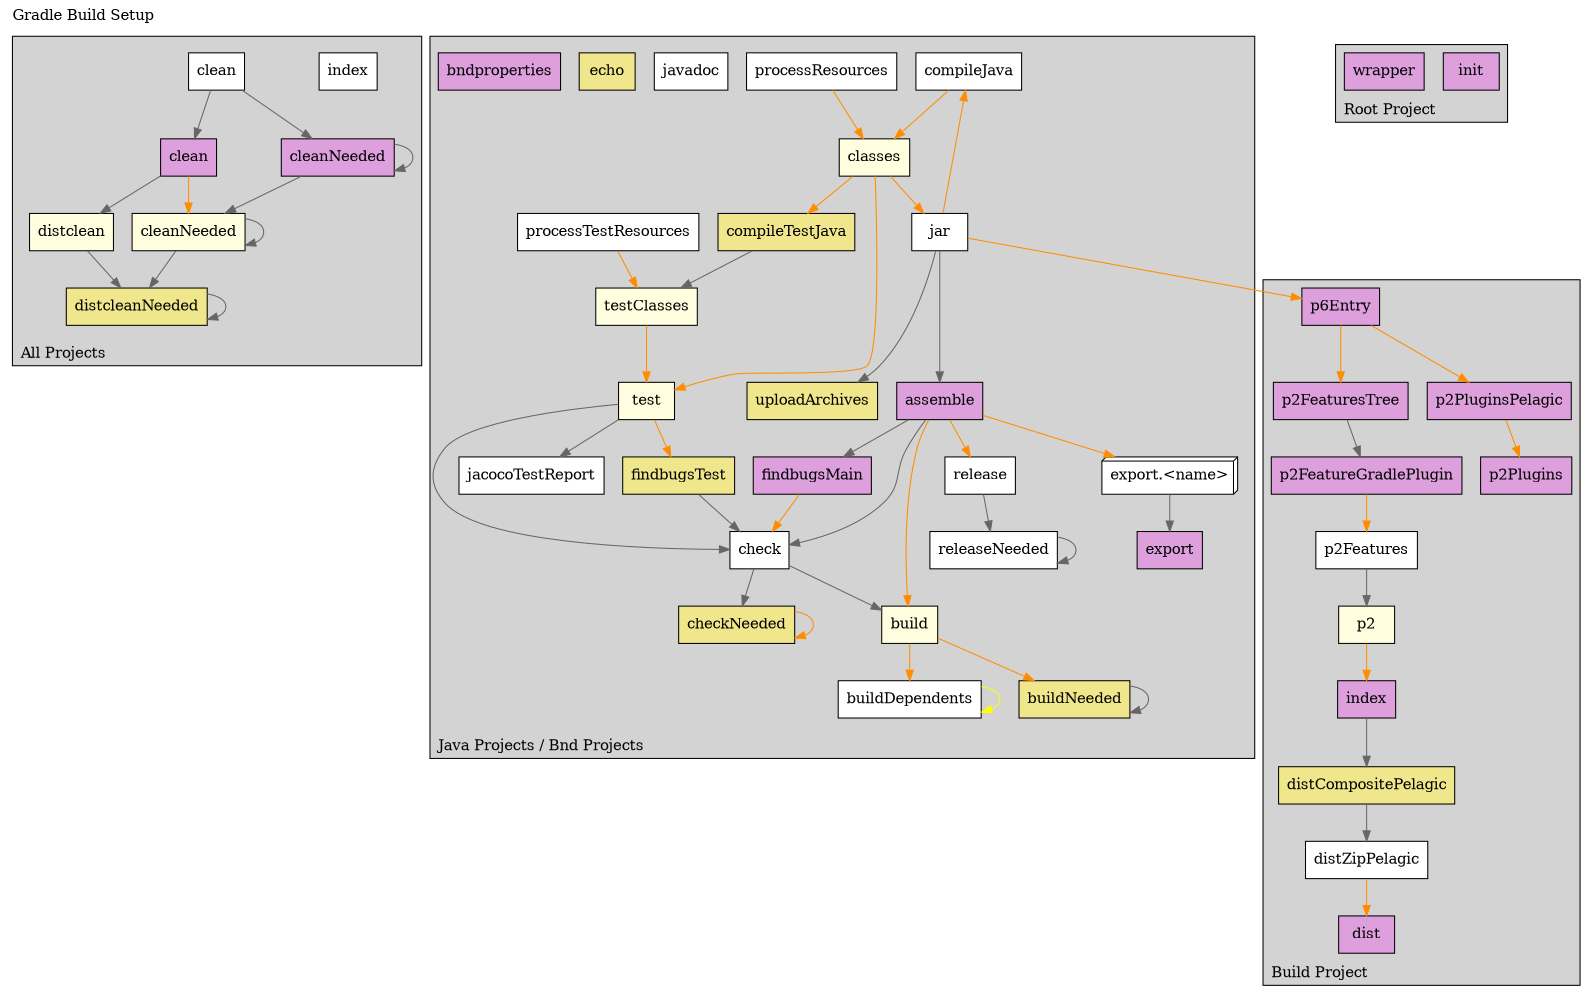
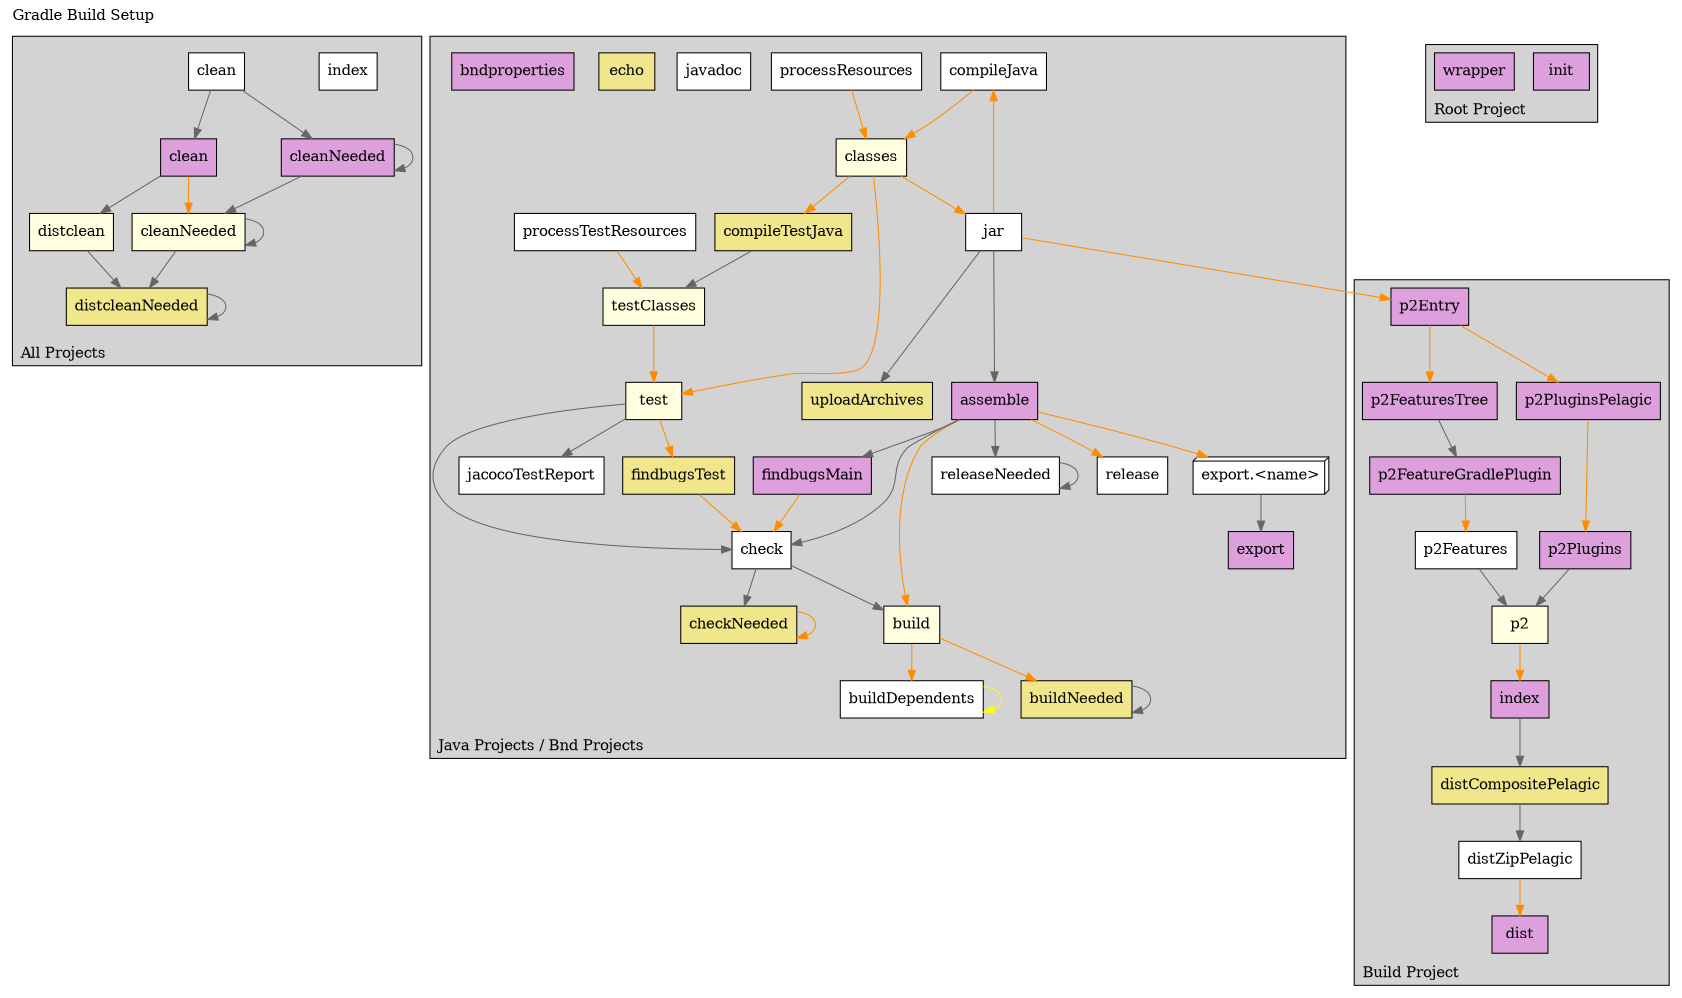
node "p6Entry": label "p6Entry" -> "p2Entry"
edge "release" -> "releaseNeeded": now "assemble" -> "releaseNeeded"
edge "findbugsTest" -> "check": color gray40 -> darkorange
edge "p2Plugins" -> "p2": added
